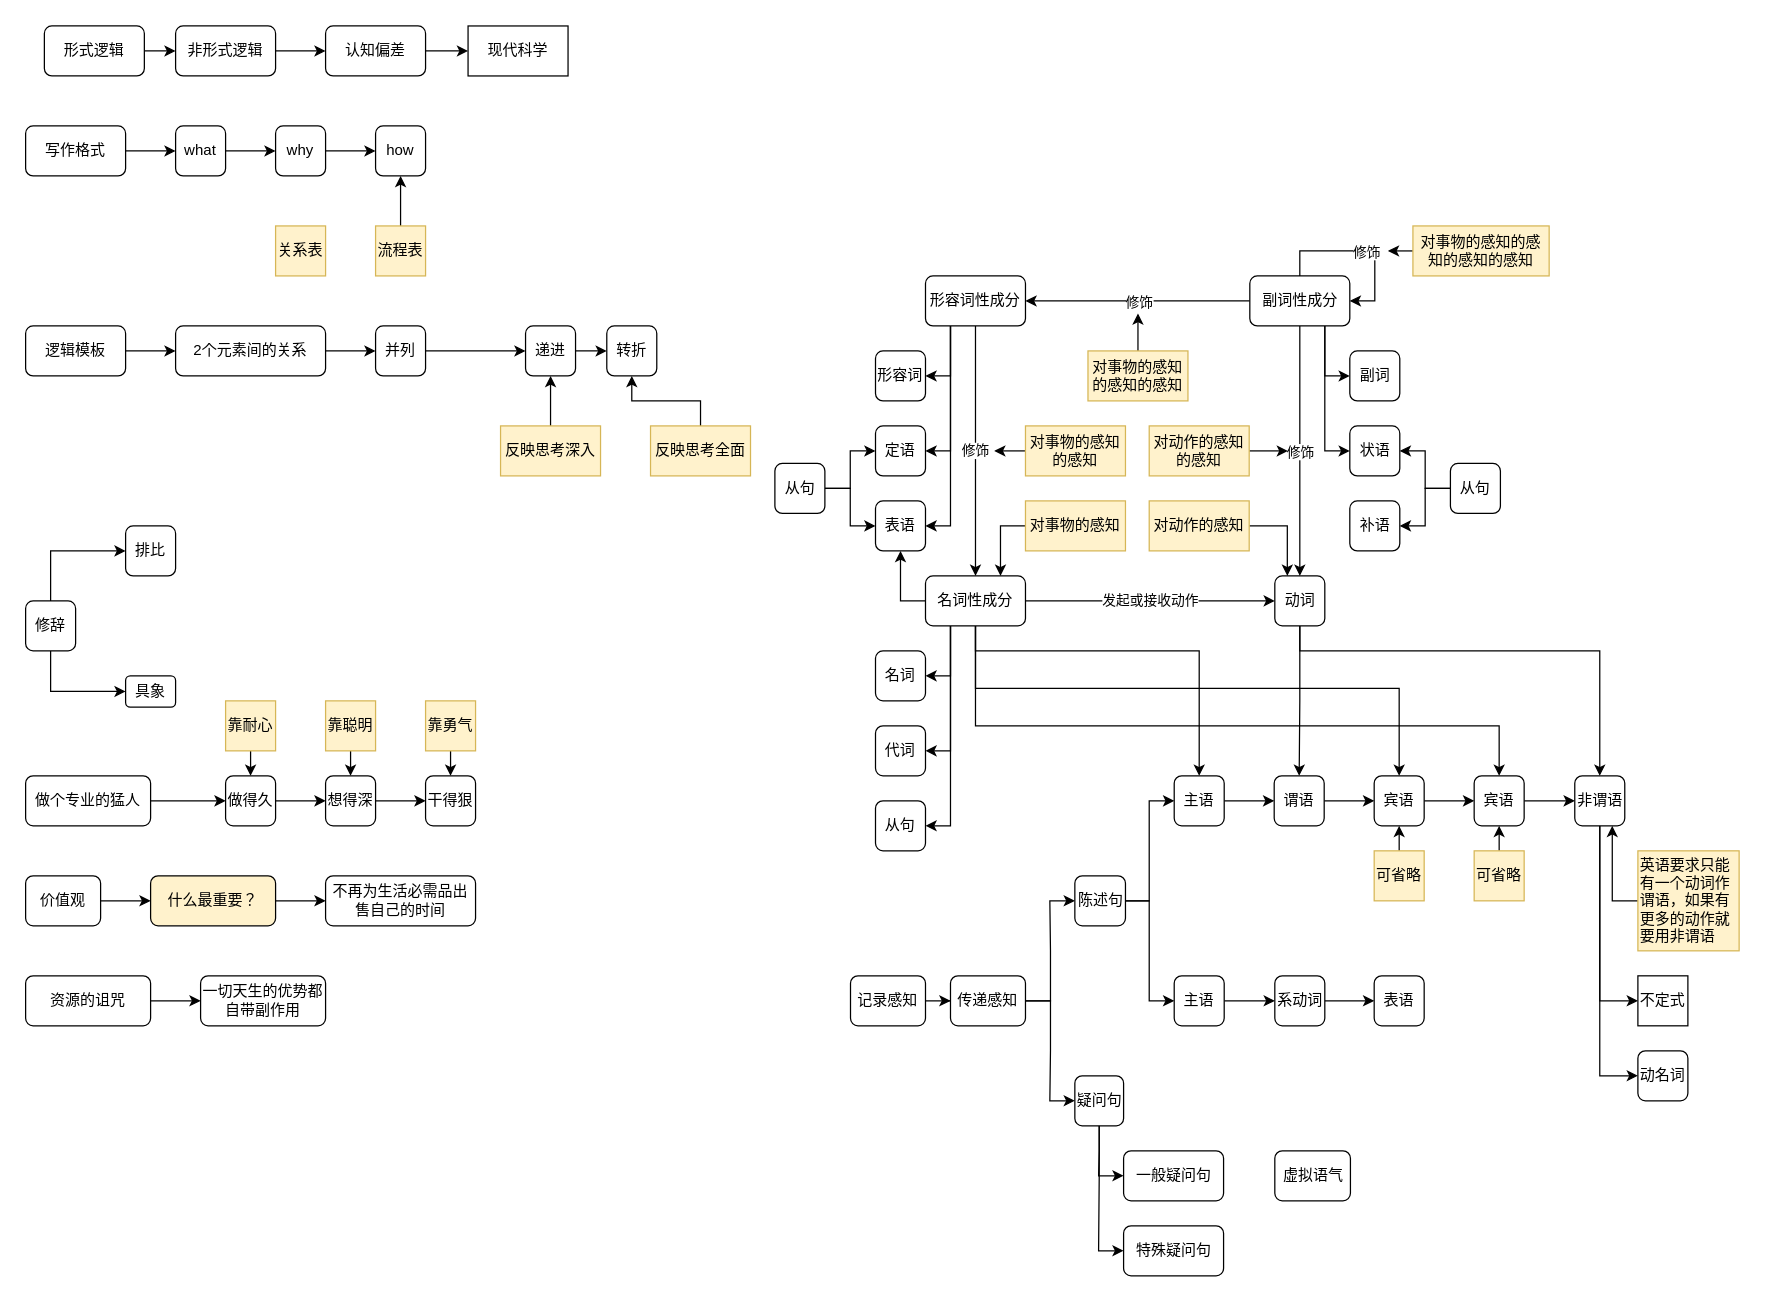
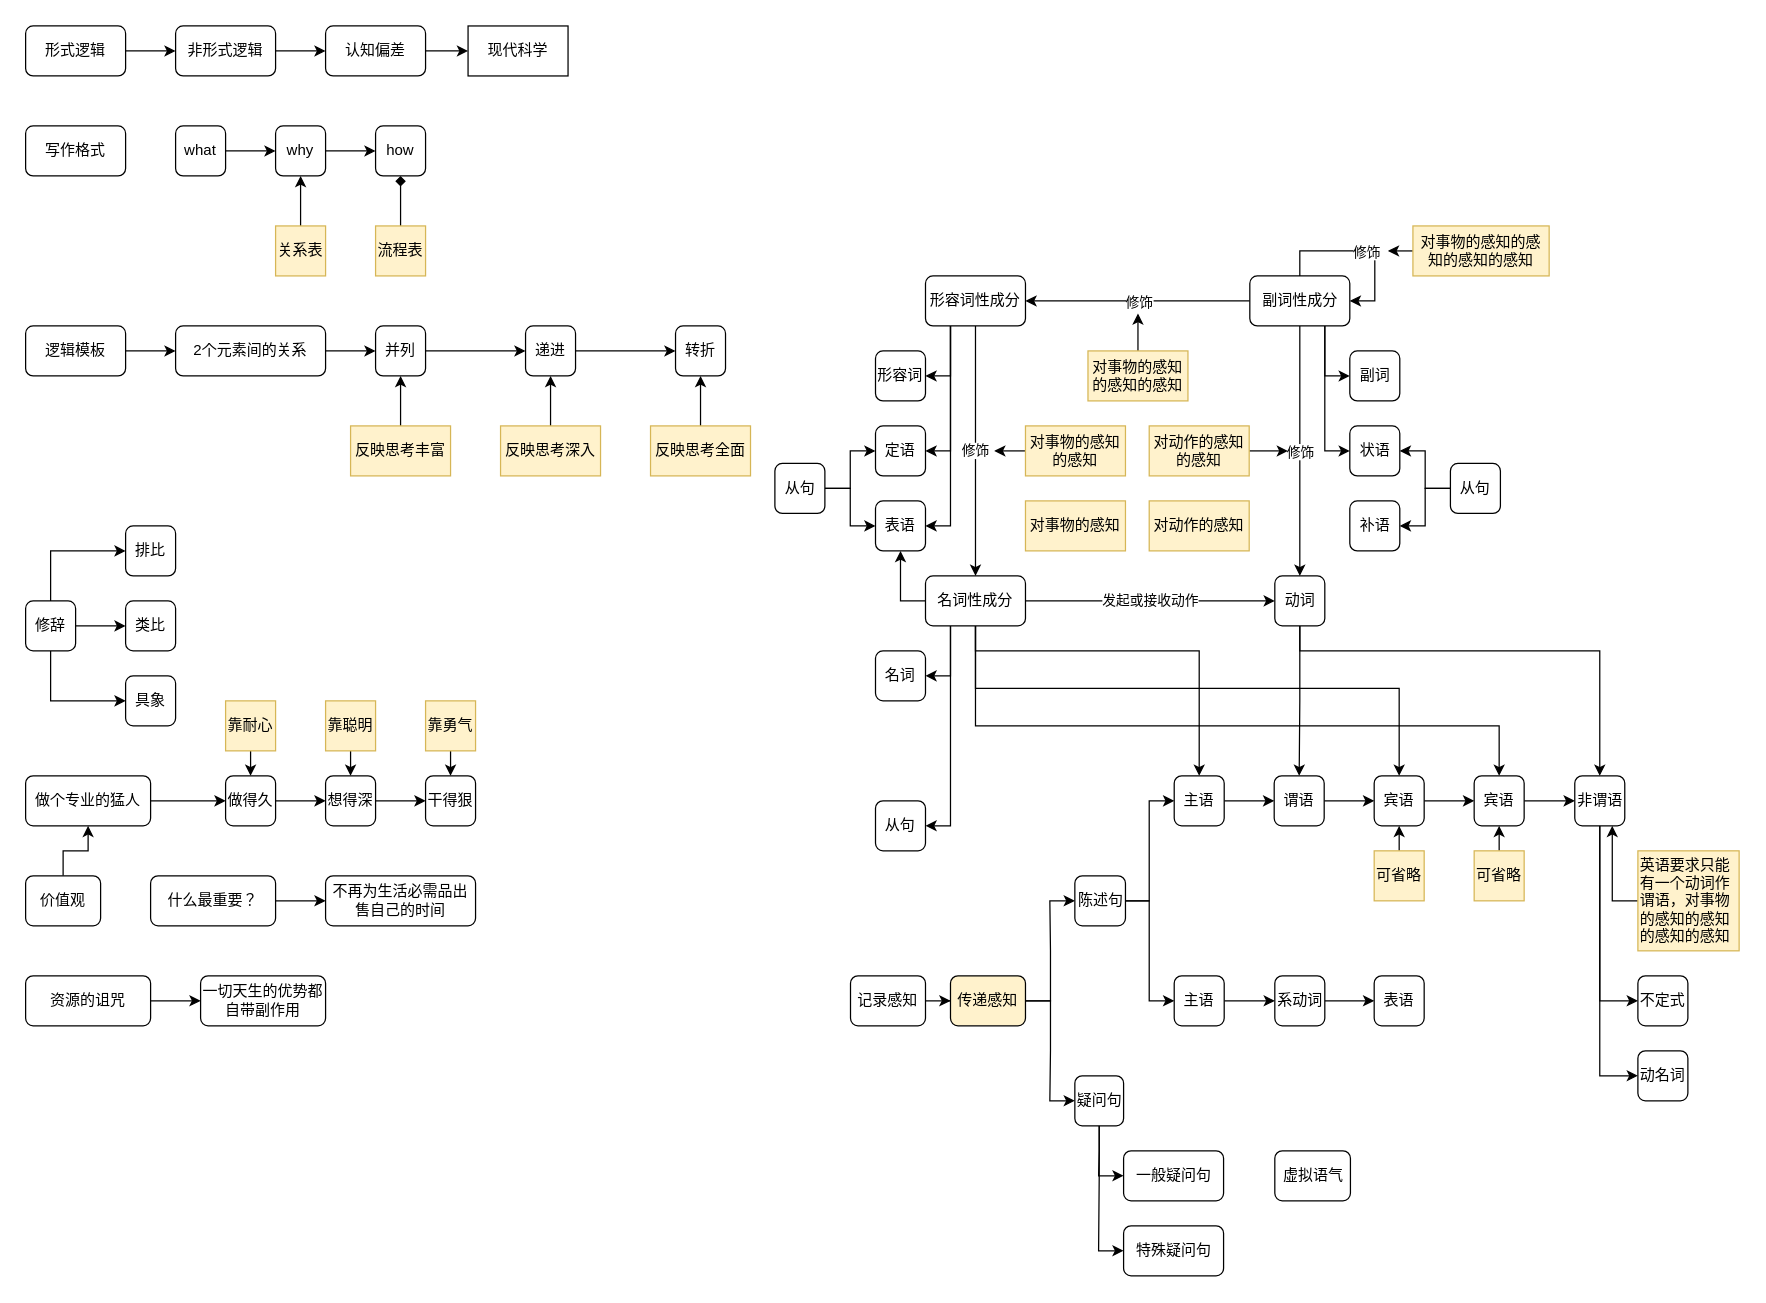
node "形式逻辑": moved (94, 51) -> (76, 51)
edge "写作格式" -> "what": removed
edge "流程表" -> "how": arrowhead classic -> diamond
edge "关系表" -> "why": added
node "转折": moved (632, 351) -> (701, 351)
edge "反映思考丰富" -> "并列": added
node "反映思考丰富": added
edge "对动作的感知" -> "动词": removed
edge "对事物的感知" -> "名词性成分": removed
edge "修辞" -> "类比": added
node "类比": added
node "具象": size 50x31 -> 50x50
node "代词": removed
edge "名词性成分" -> "代词": removed
edge "价值观" -> "什么最重要？": now "价值观" -> "做个专业的猛人"
node "什么最重要？": fillcolor #fff2cc -> #ffffff
node "英语要求只能有一个动词作谓语，如果有更多的动作就要用非谓语": label "英语要求只能有一个动词作谓语，如果有更多的动作就要用非谓语" -> "英语要求只能有一个动词作谓语，对事物的感知的感知的感知的感知"
node "传递感知": fillcolor #ffffff -> #fff2cc
node "不定式": shape rectangle -> rounded rectangle
